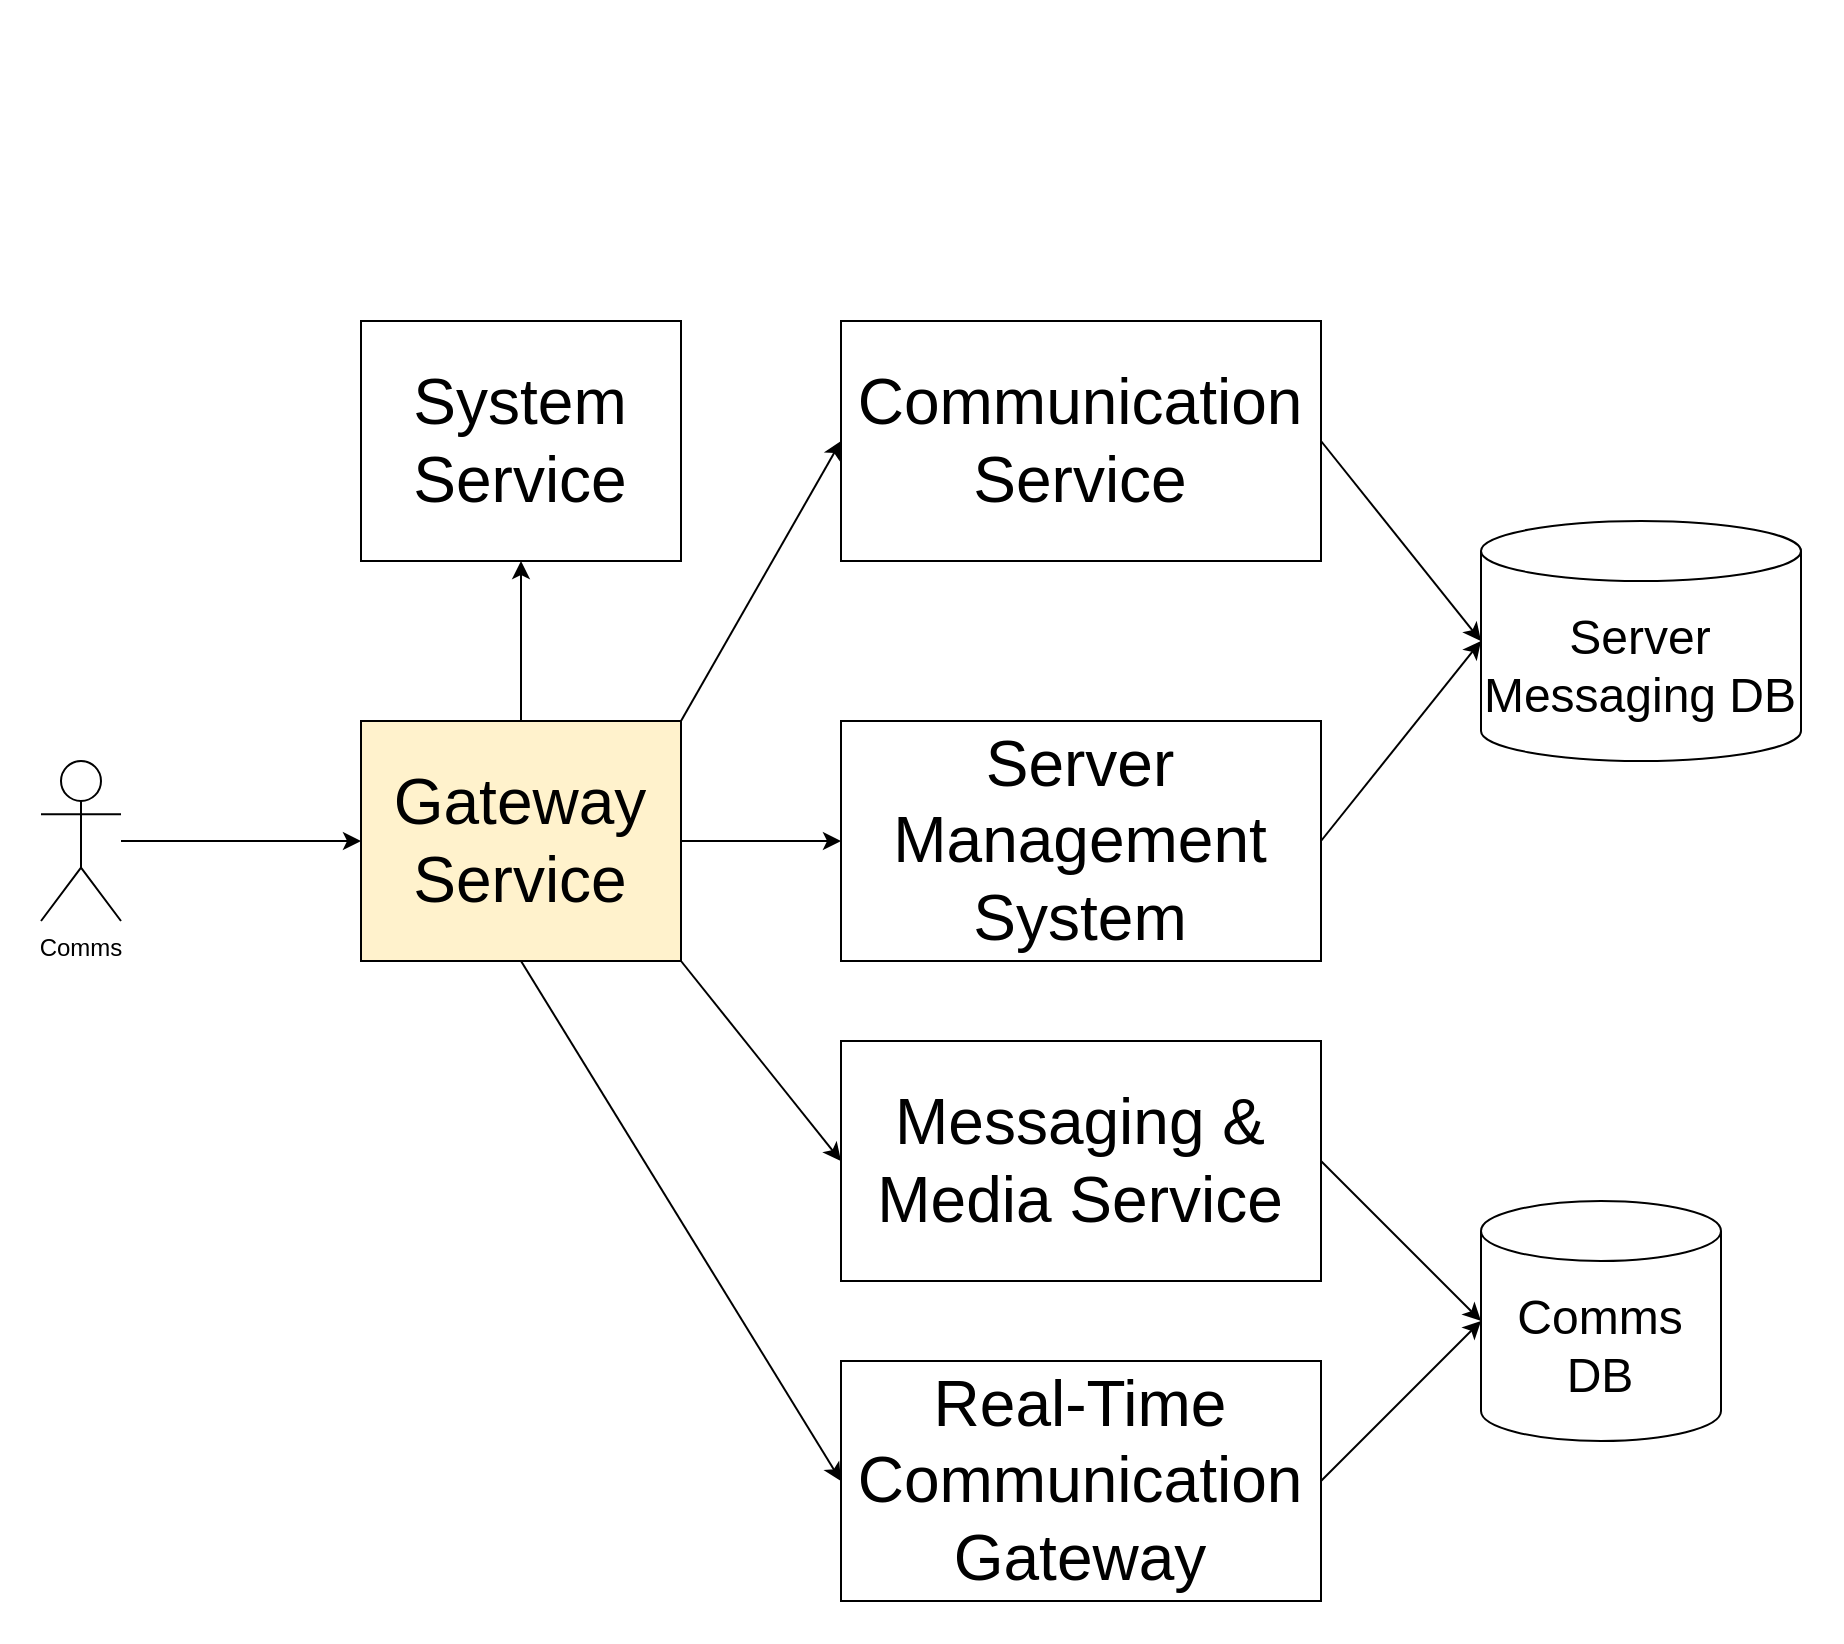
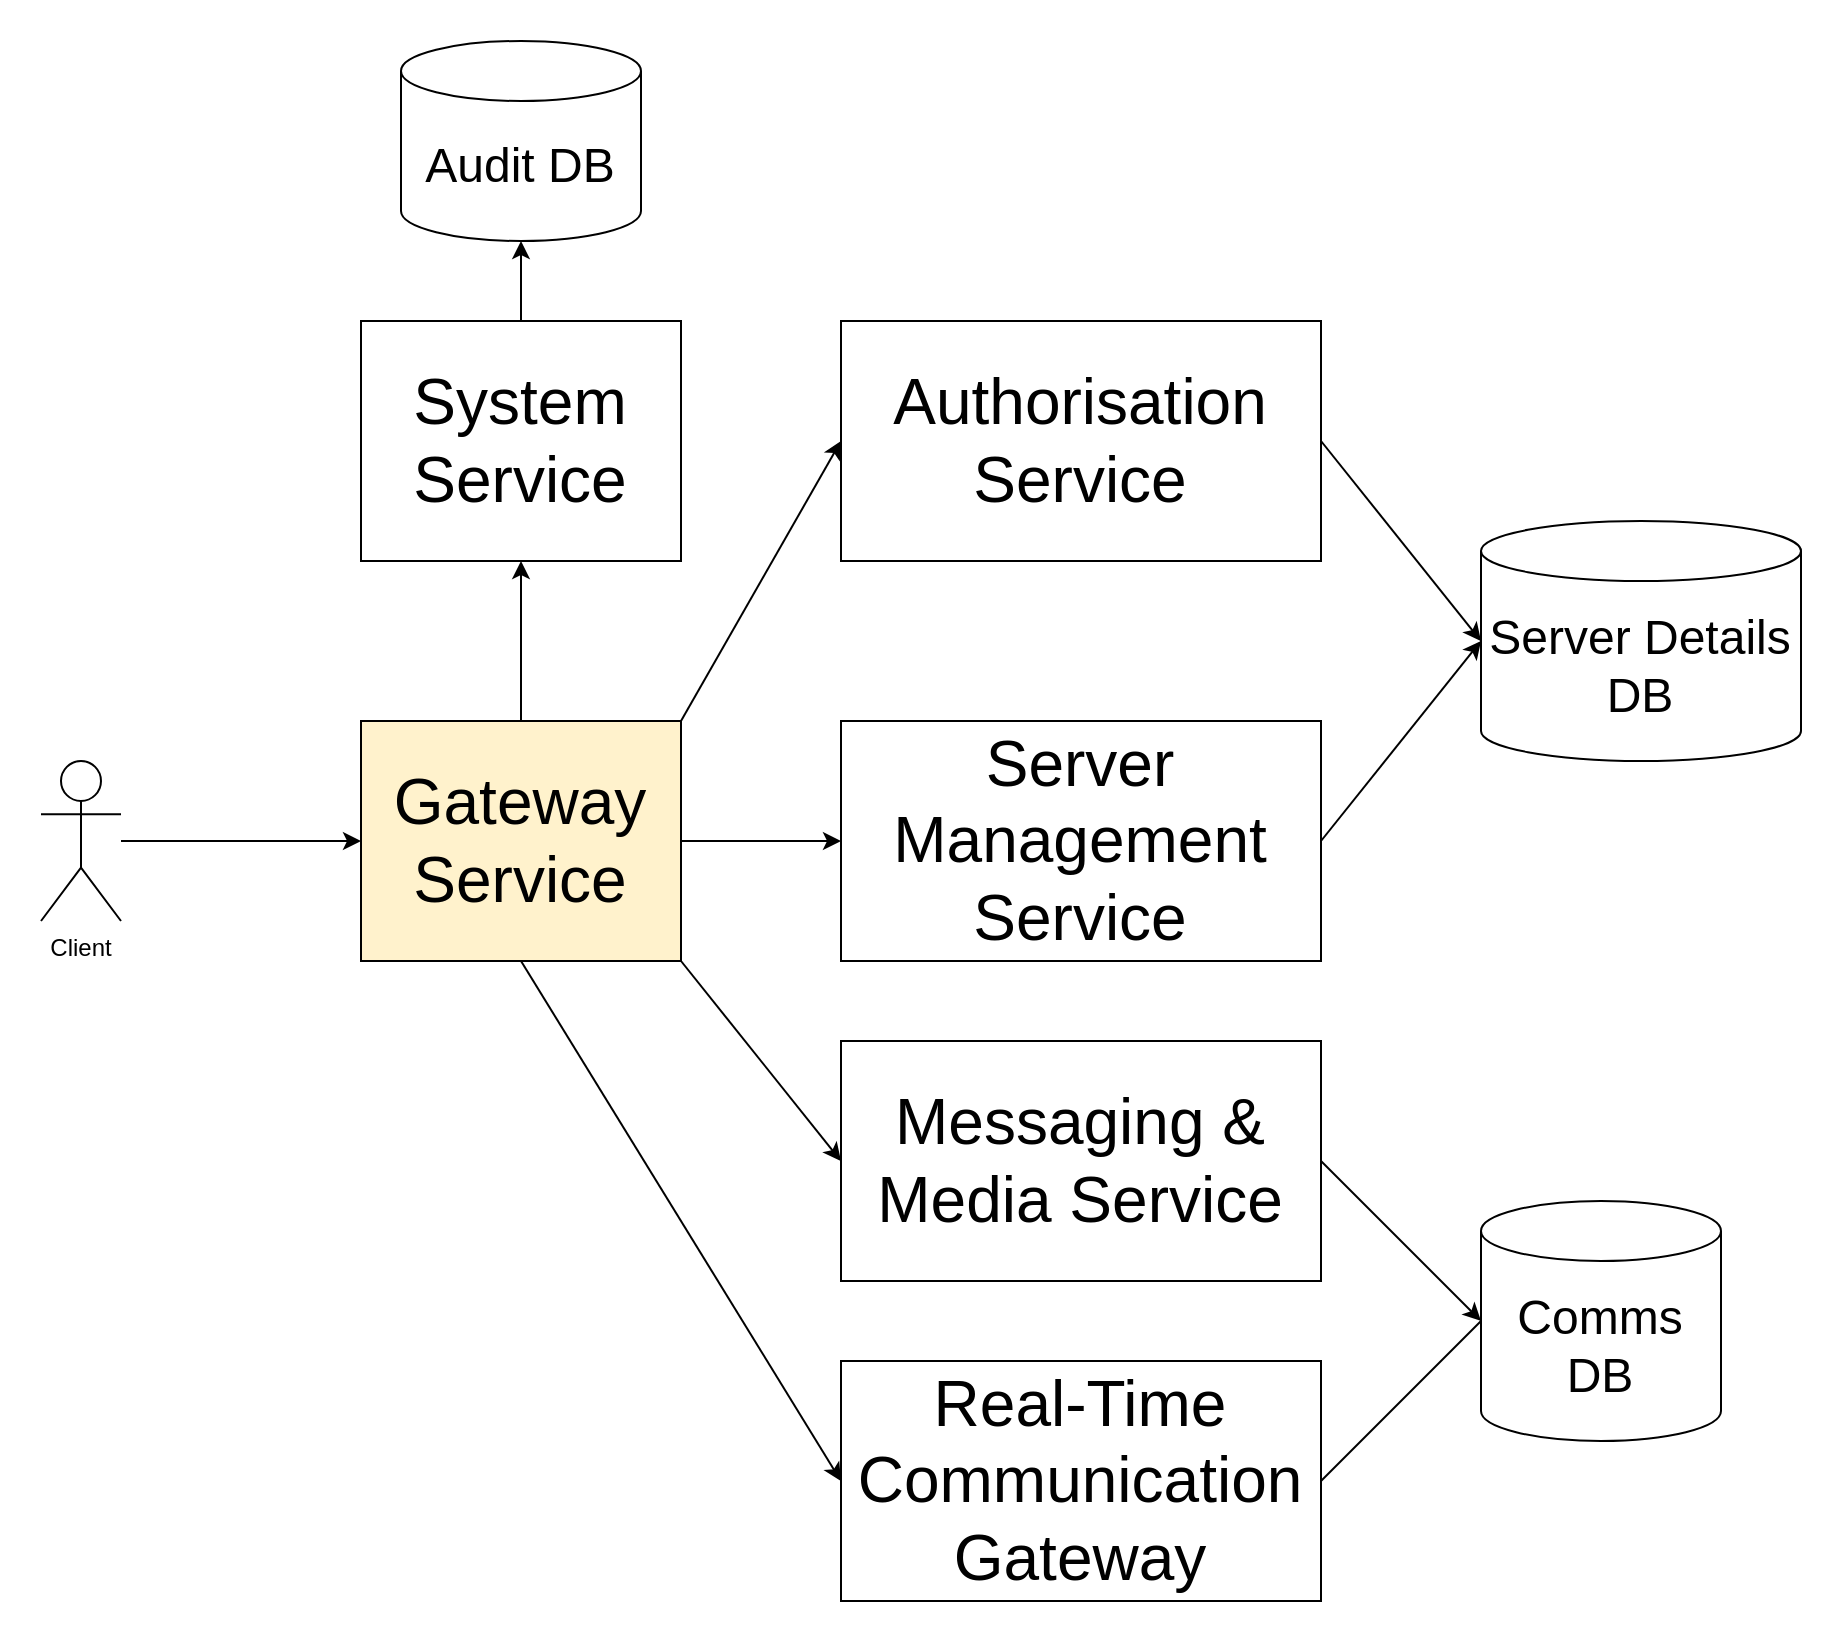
node "Audit DB": added
edge "System Service" -> "Audit DB": added
node "Communication Service": label "Communication Service" -> "Authorisation Service"
node "Server Messaging DB": label "Server Messaging DB" -> "Server Details DB"
node "Server Management System": label "Server Management System" -> "Server Management Service"
node "Comms": label "Comms" -> "Client"
edge "Real-Time Communication Gateway" -> "Comms DB": arrowhead classic -> none
